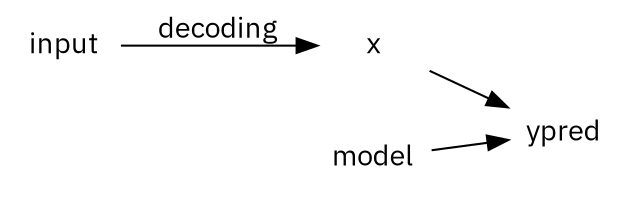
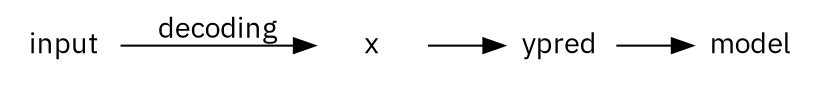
edge "model" -> "ypred": reversed
